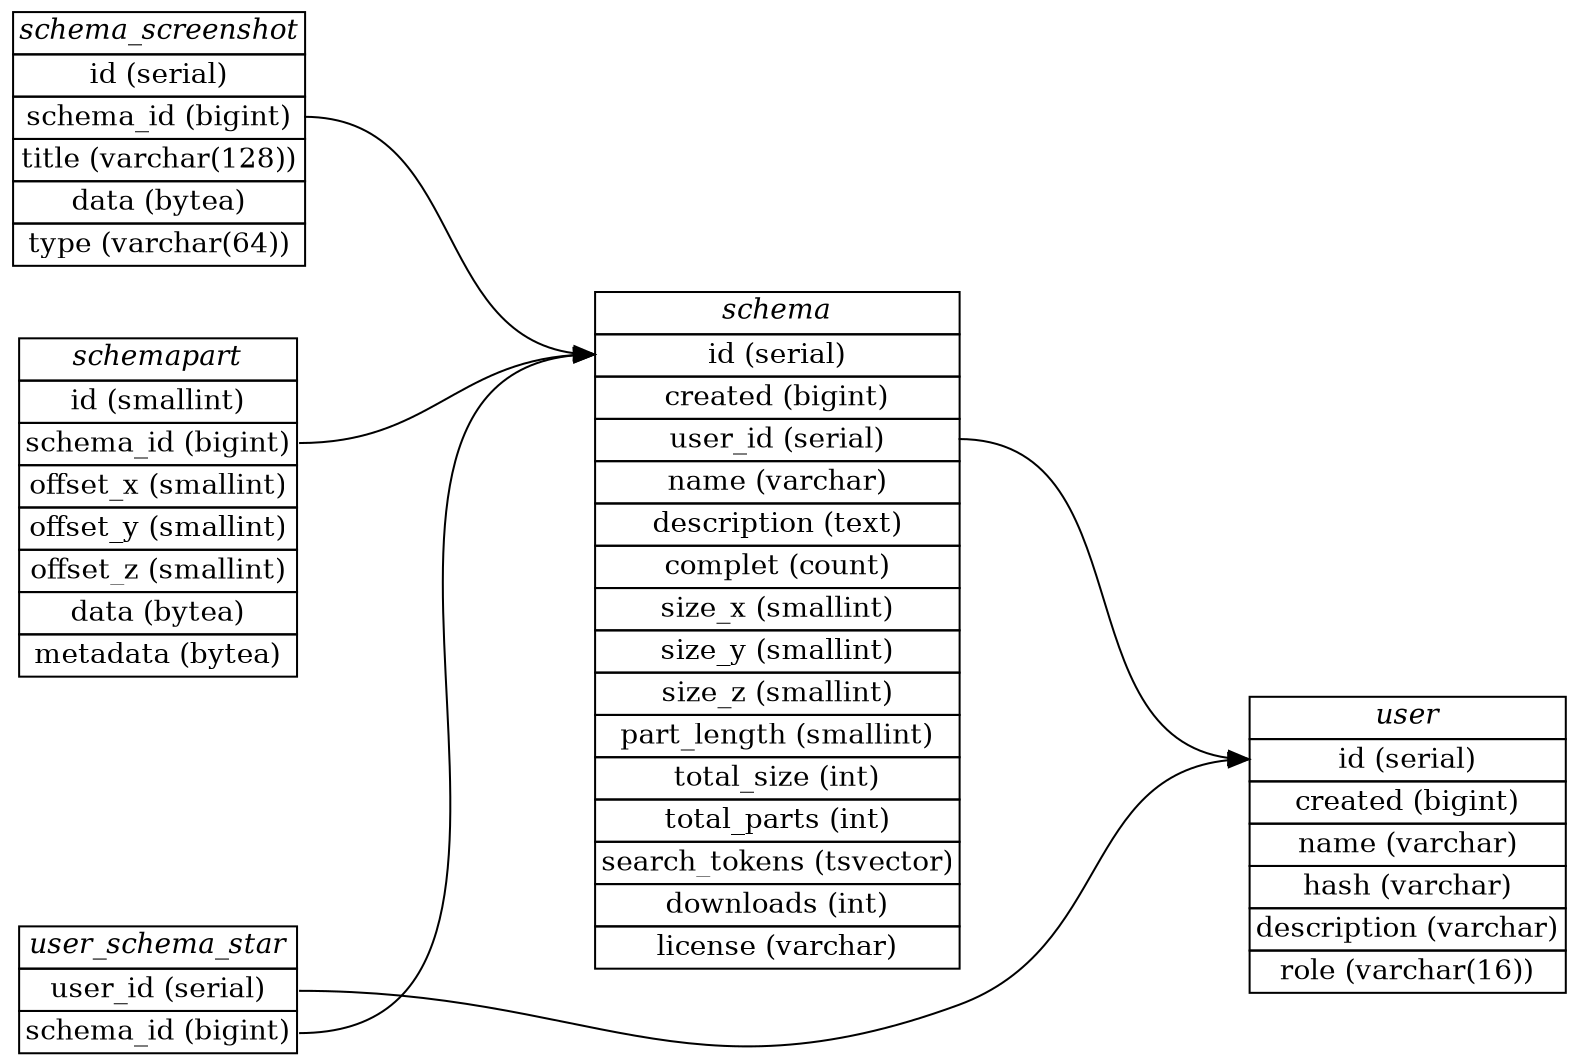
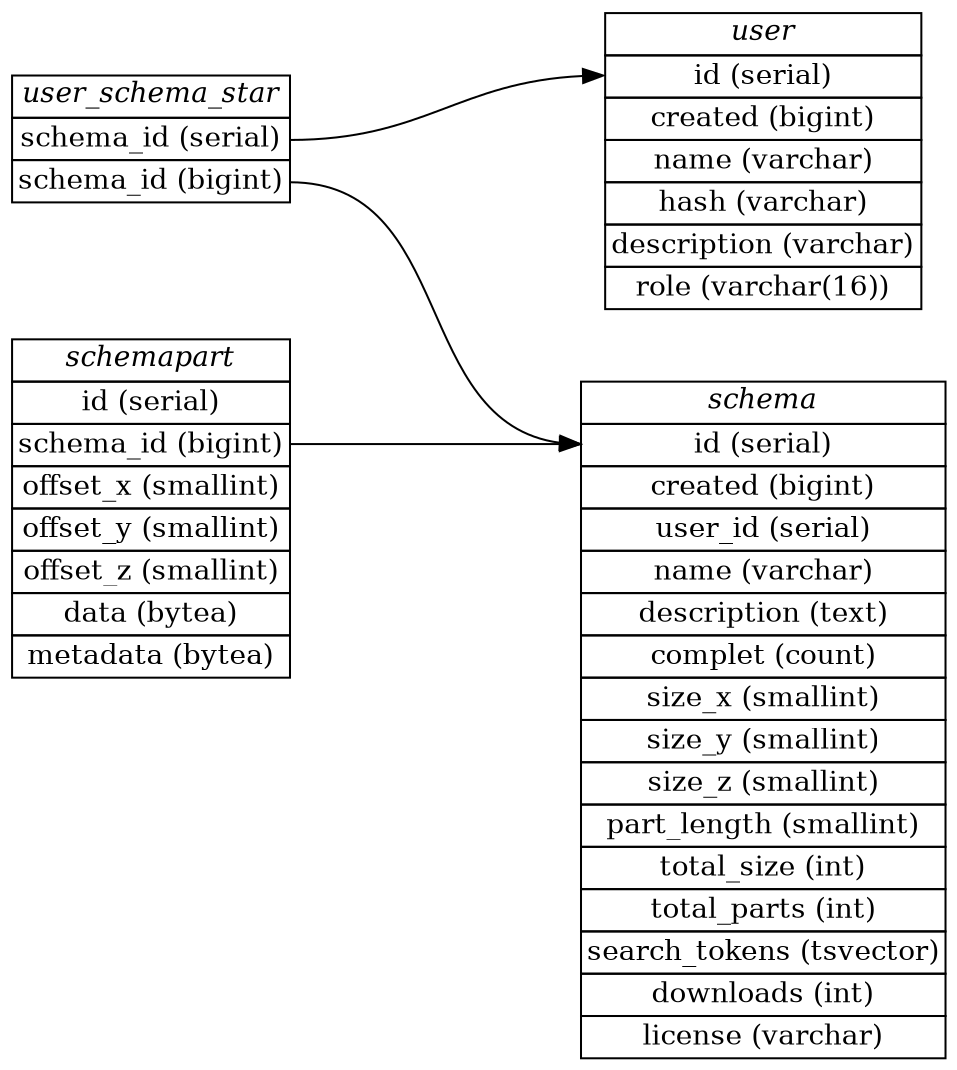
node "schema_screenshot": removed
node "schemapart": text "id (smallint)" -> "id (serial)"
edge "schema" -> "user": removed
node "user_schema_star": text "user_id (serial)" -> "schema_id (serial)"
